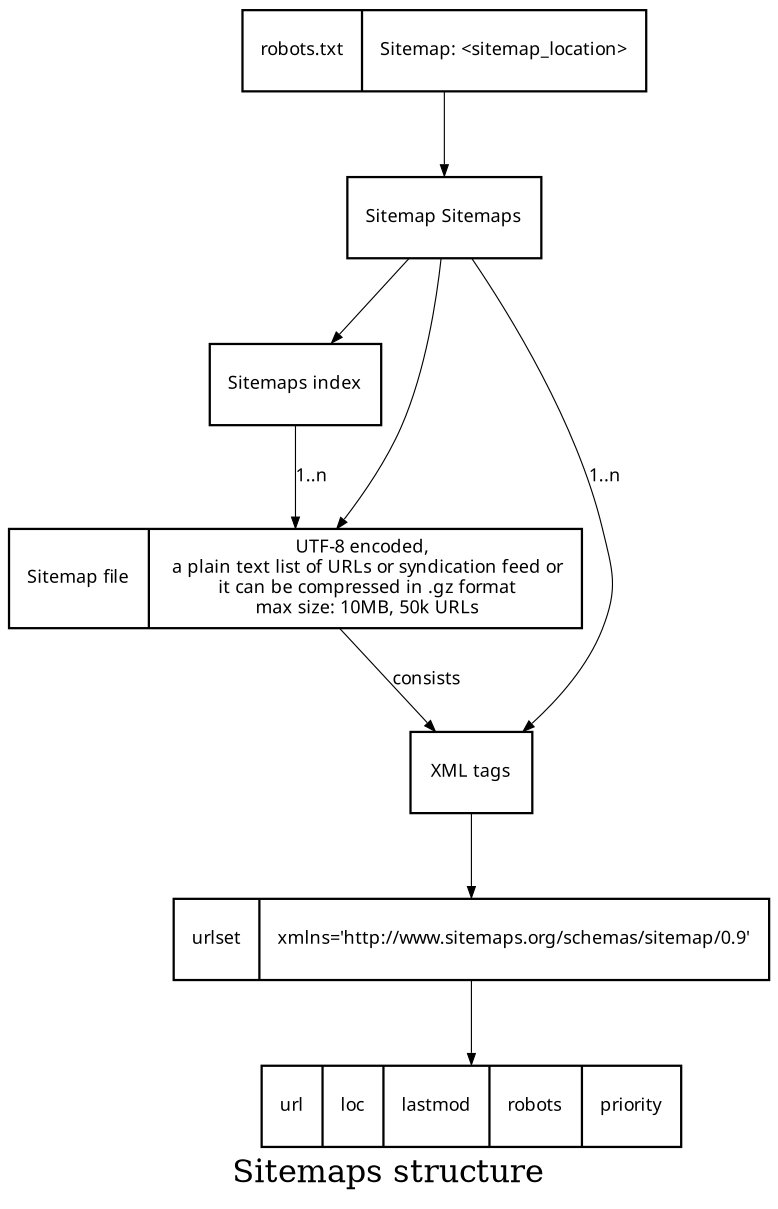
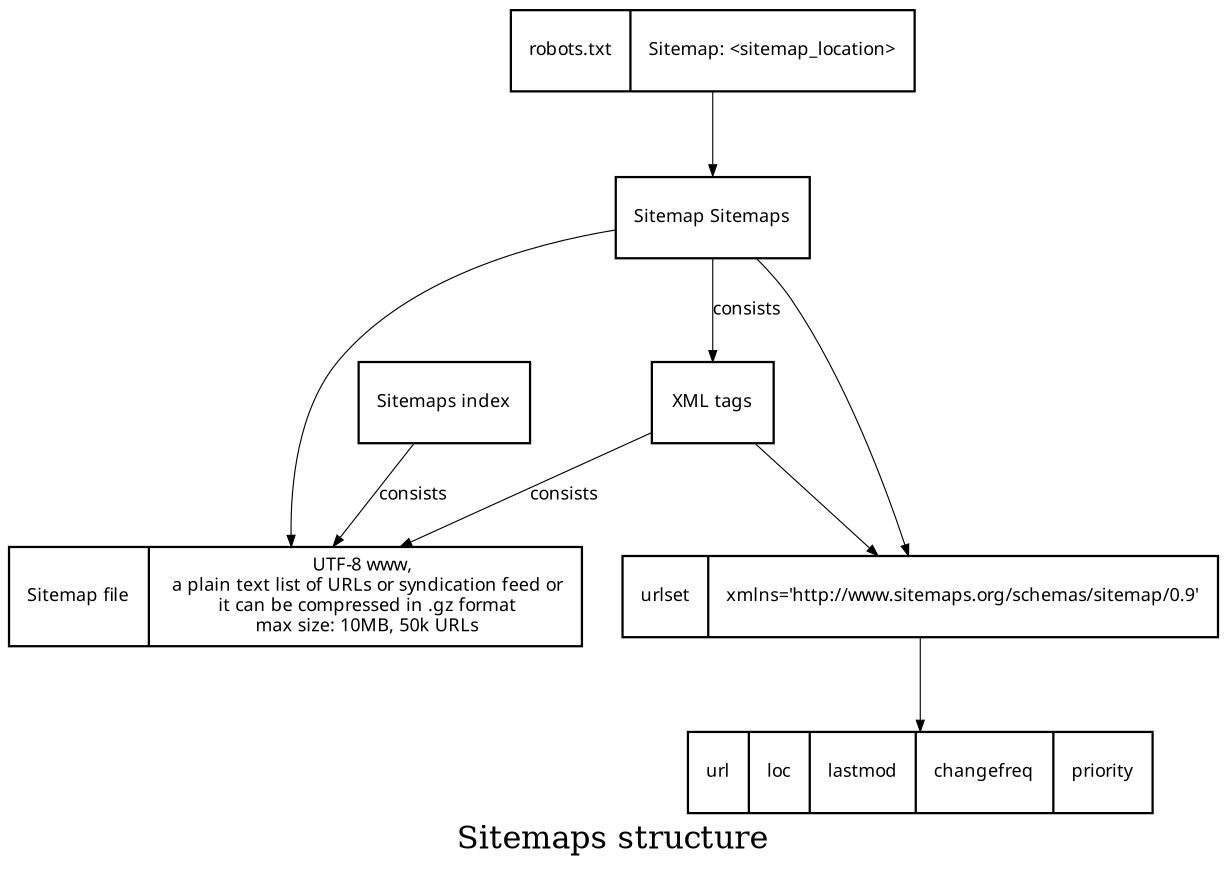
edge "Sitemap Sitemaps" -> "Sitemaps index": now "Sitemap Sitemaps" -> "urlset"
edge "Sitemaps index" -> "Sitemap file": label "1..n" -> "consists"
edge "Sitemap Sitemaps" -> "XML tags": label "1..n" -> "consists"
node "Sitemap file": text "UTF-8 encoded," -> "UTF-8 www,"
edge "Sitemap file" -> "XML tags": reversed
node "url": text "robots" -> "changefreq"
